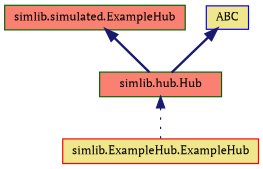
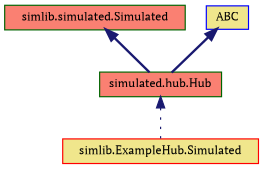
node "simlib.simulated.ExampleHub": label "simlib.simulated.ExampleHub" -> "simlib.simulated.Simulated"
node "simlib.hub.Hub": label "simlib.hub.Hub" -> "simulated.hub.Hub"
node "simlib.ExampleHub.ExampleHub": label "simlib.ExampleHub.ExampleHub" -> "simlib.ExampleHub.Simulated"
